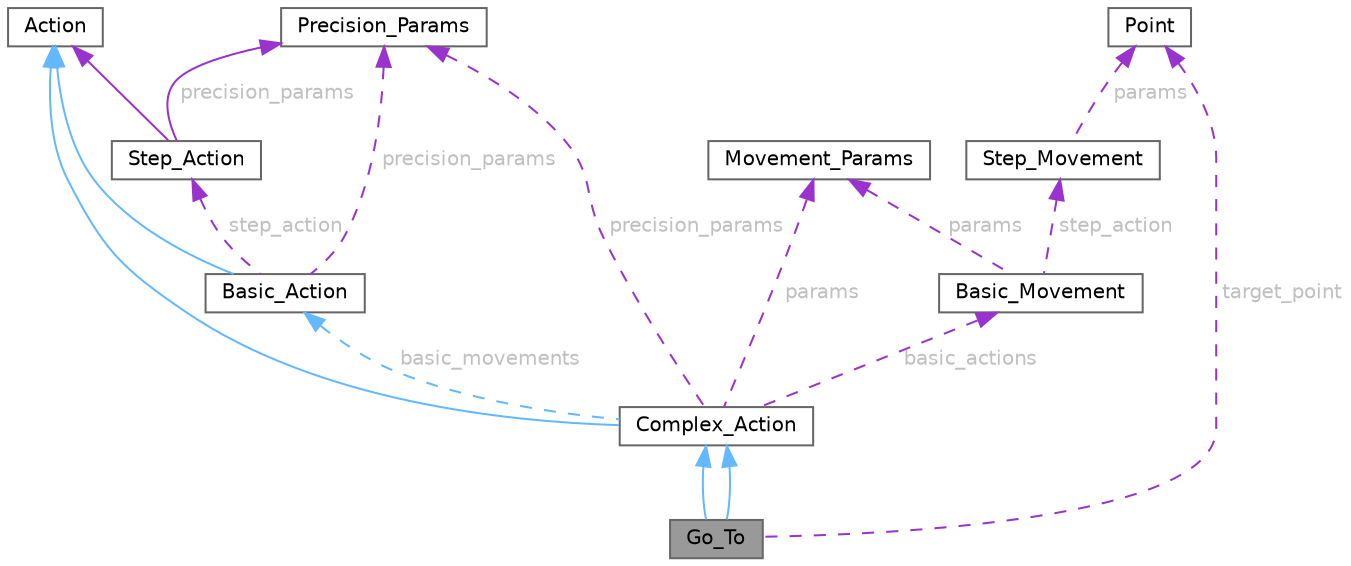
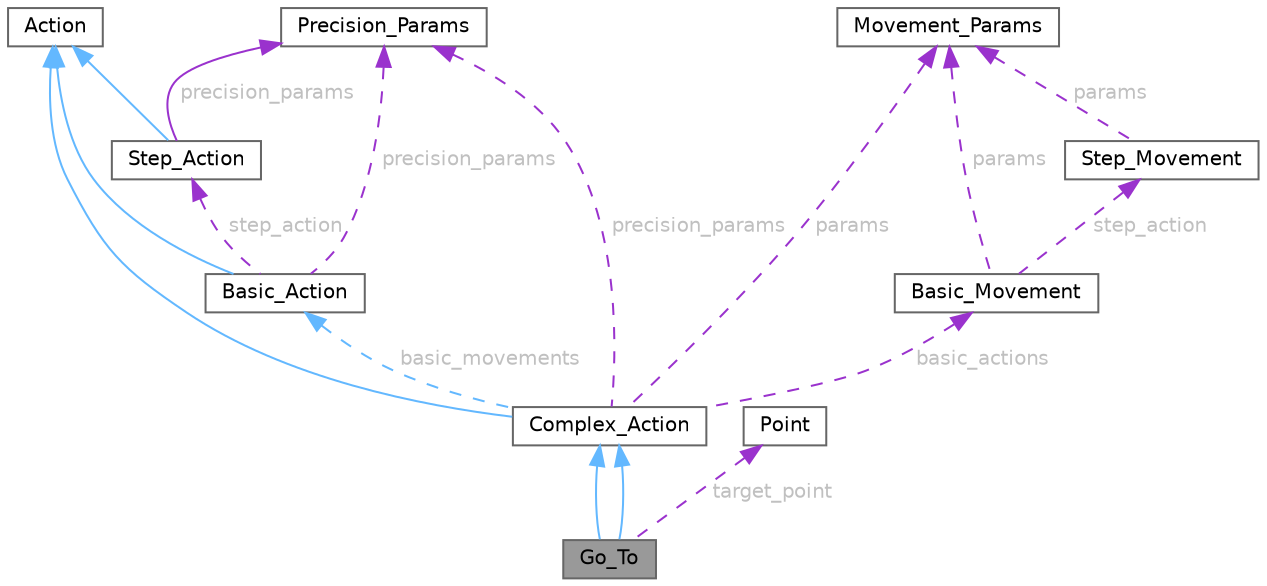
edge "Step_Action" -> "Action": color darkorchid3 -> steelblue1
edge "Step_Movement" -> "Point": now "Step_Movement" -> "Movement_Params"
